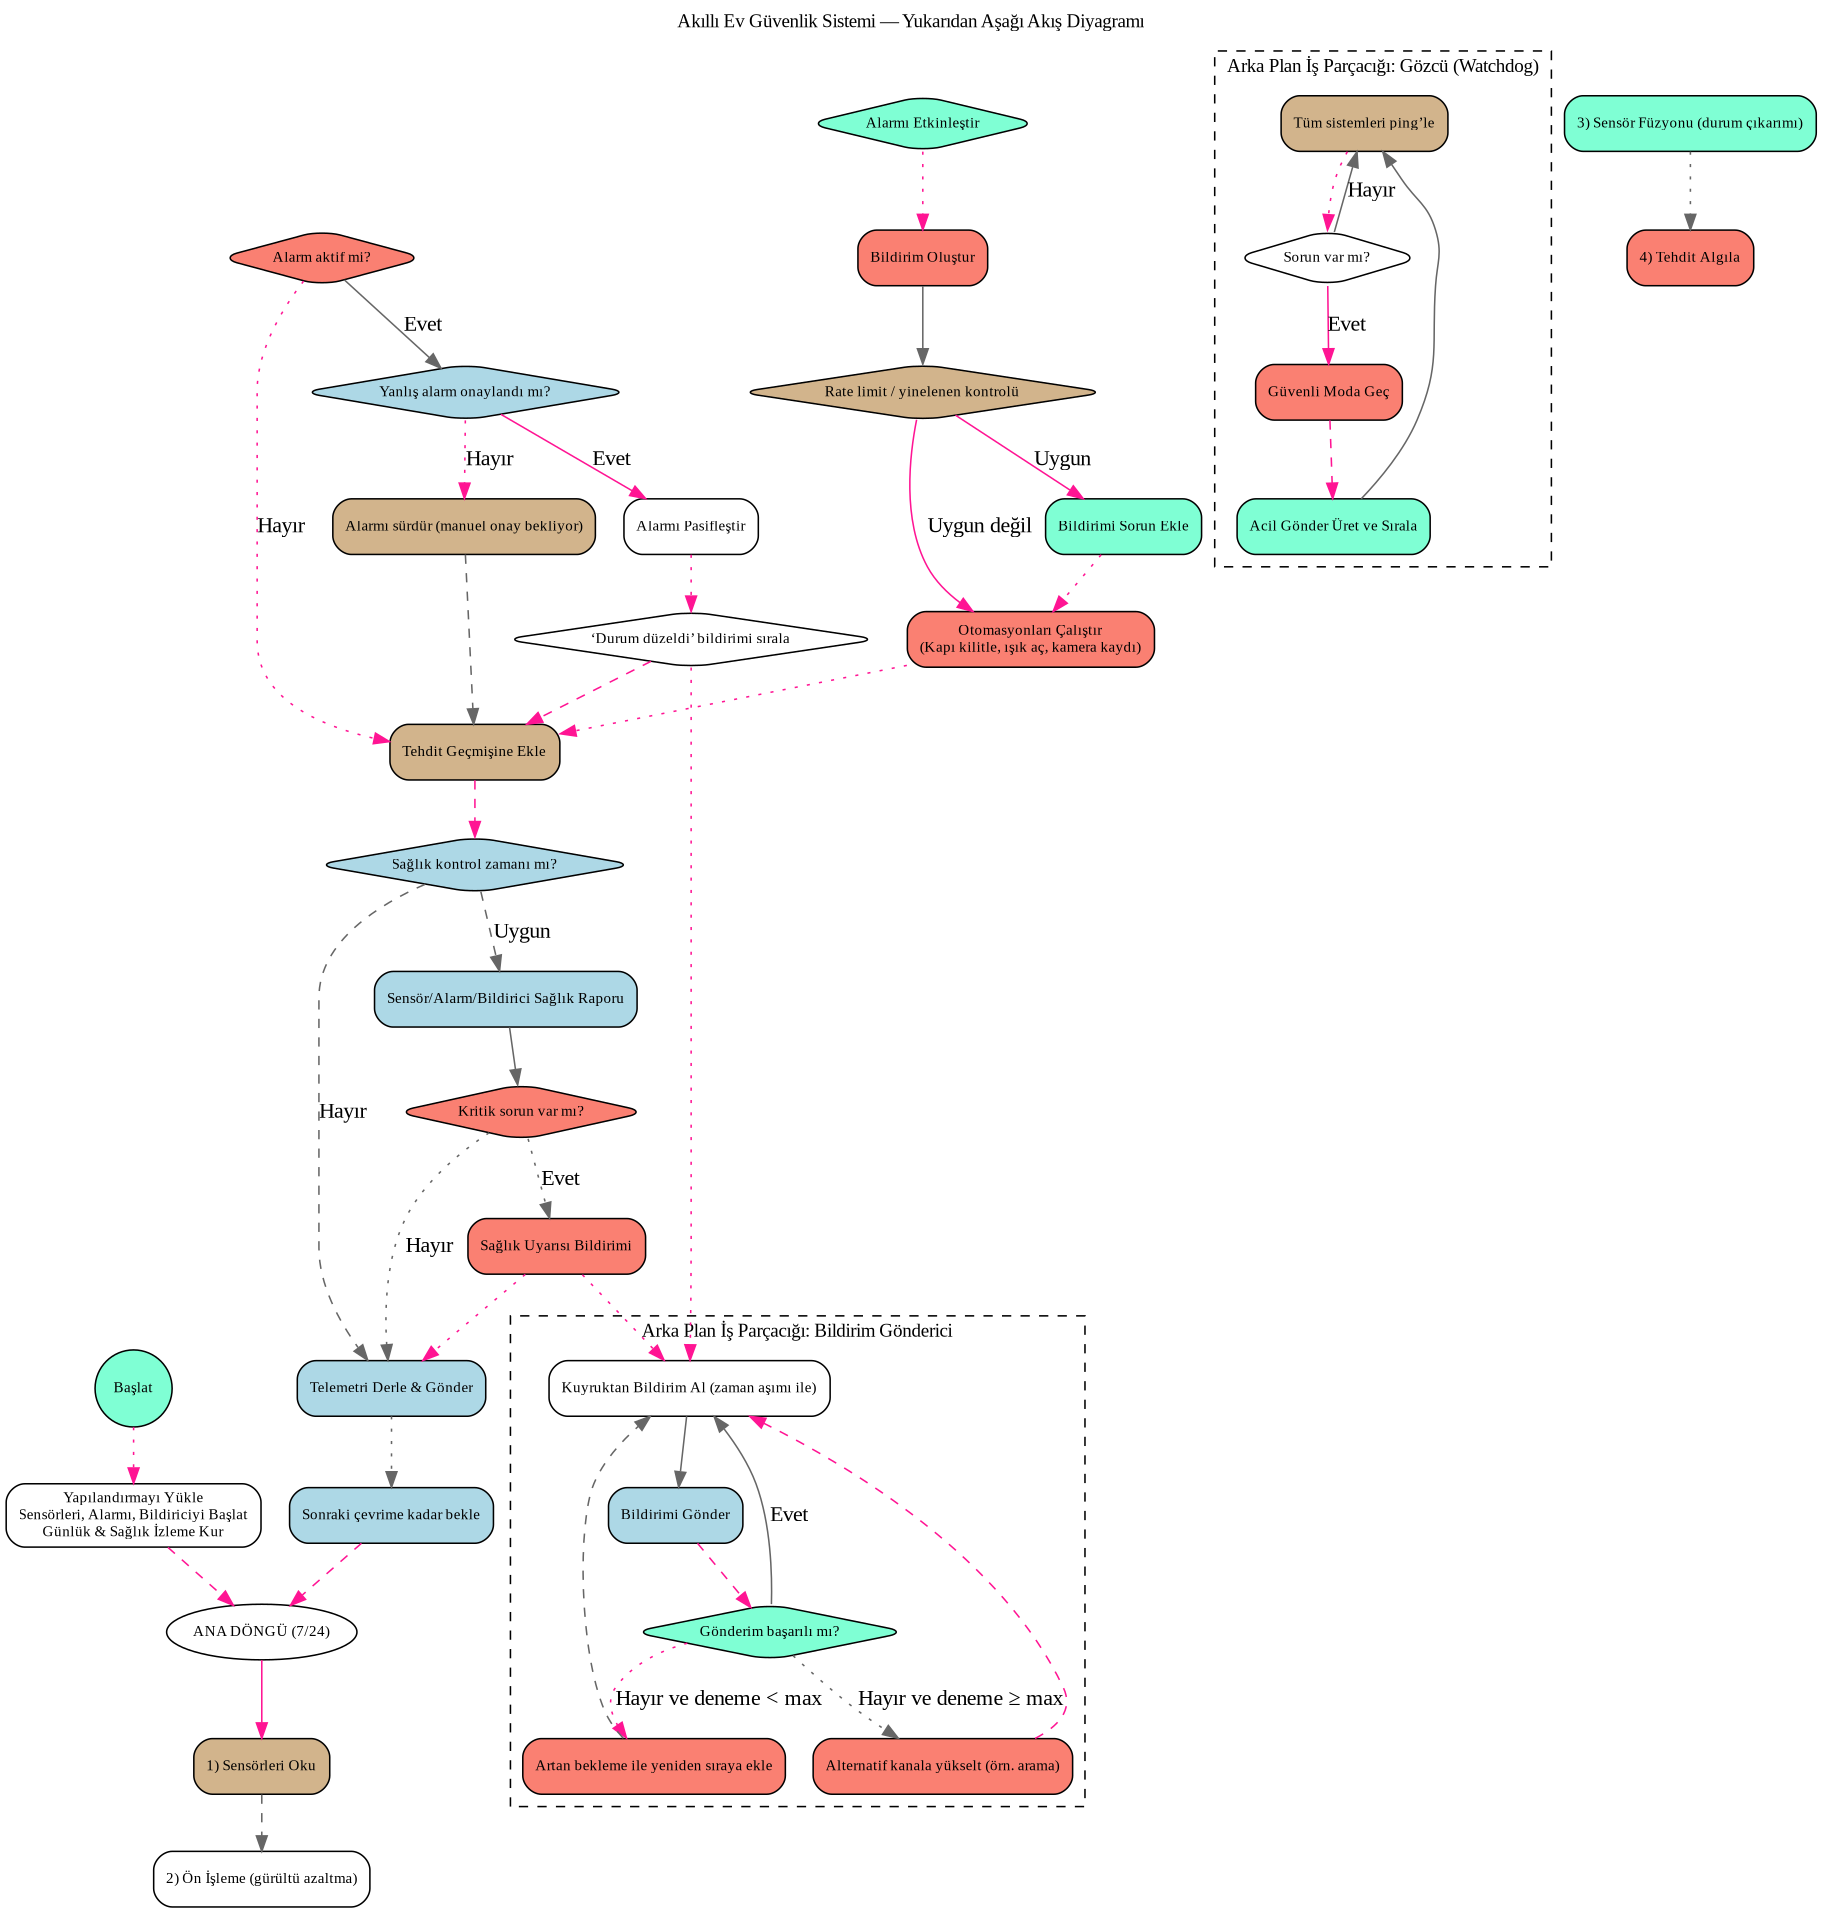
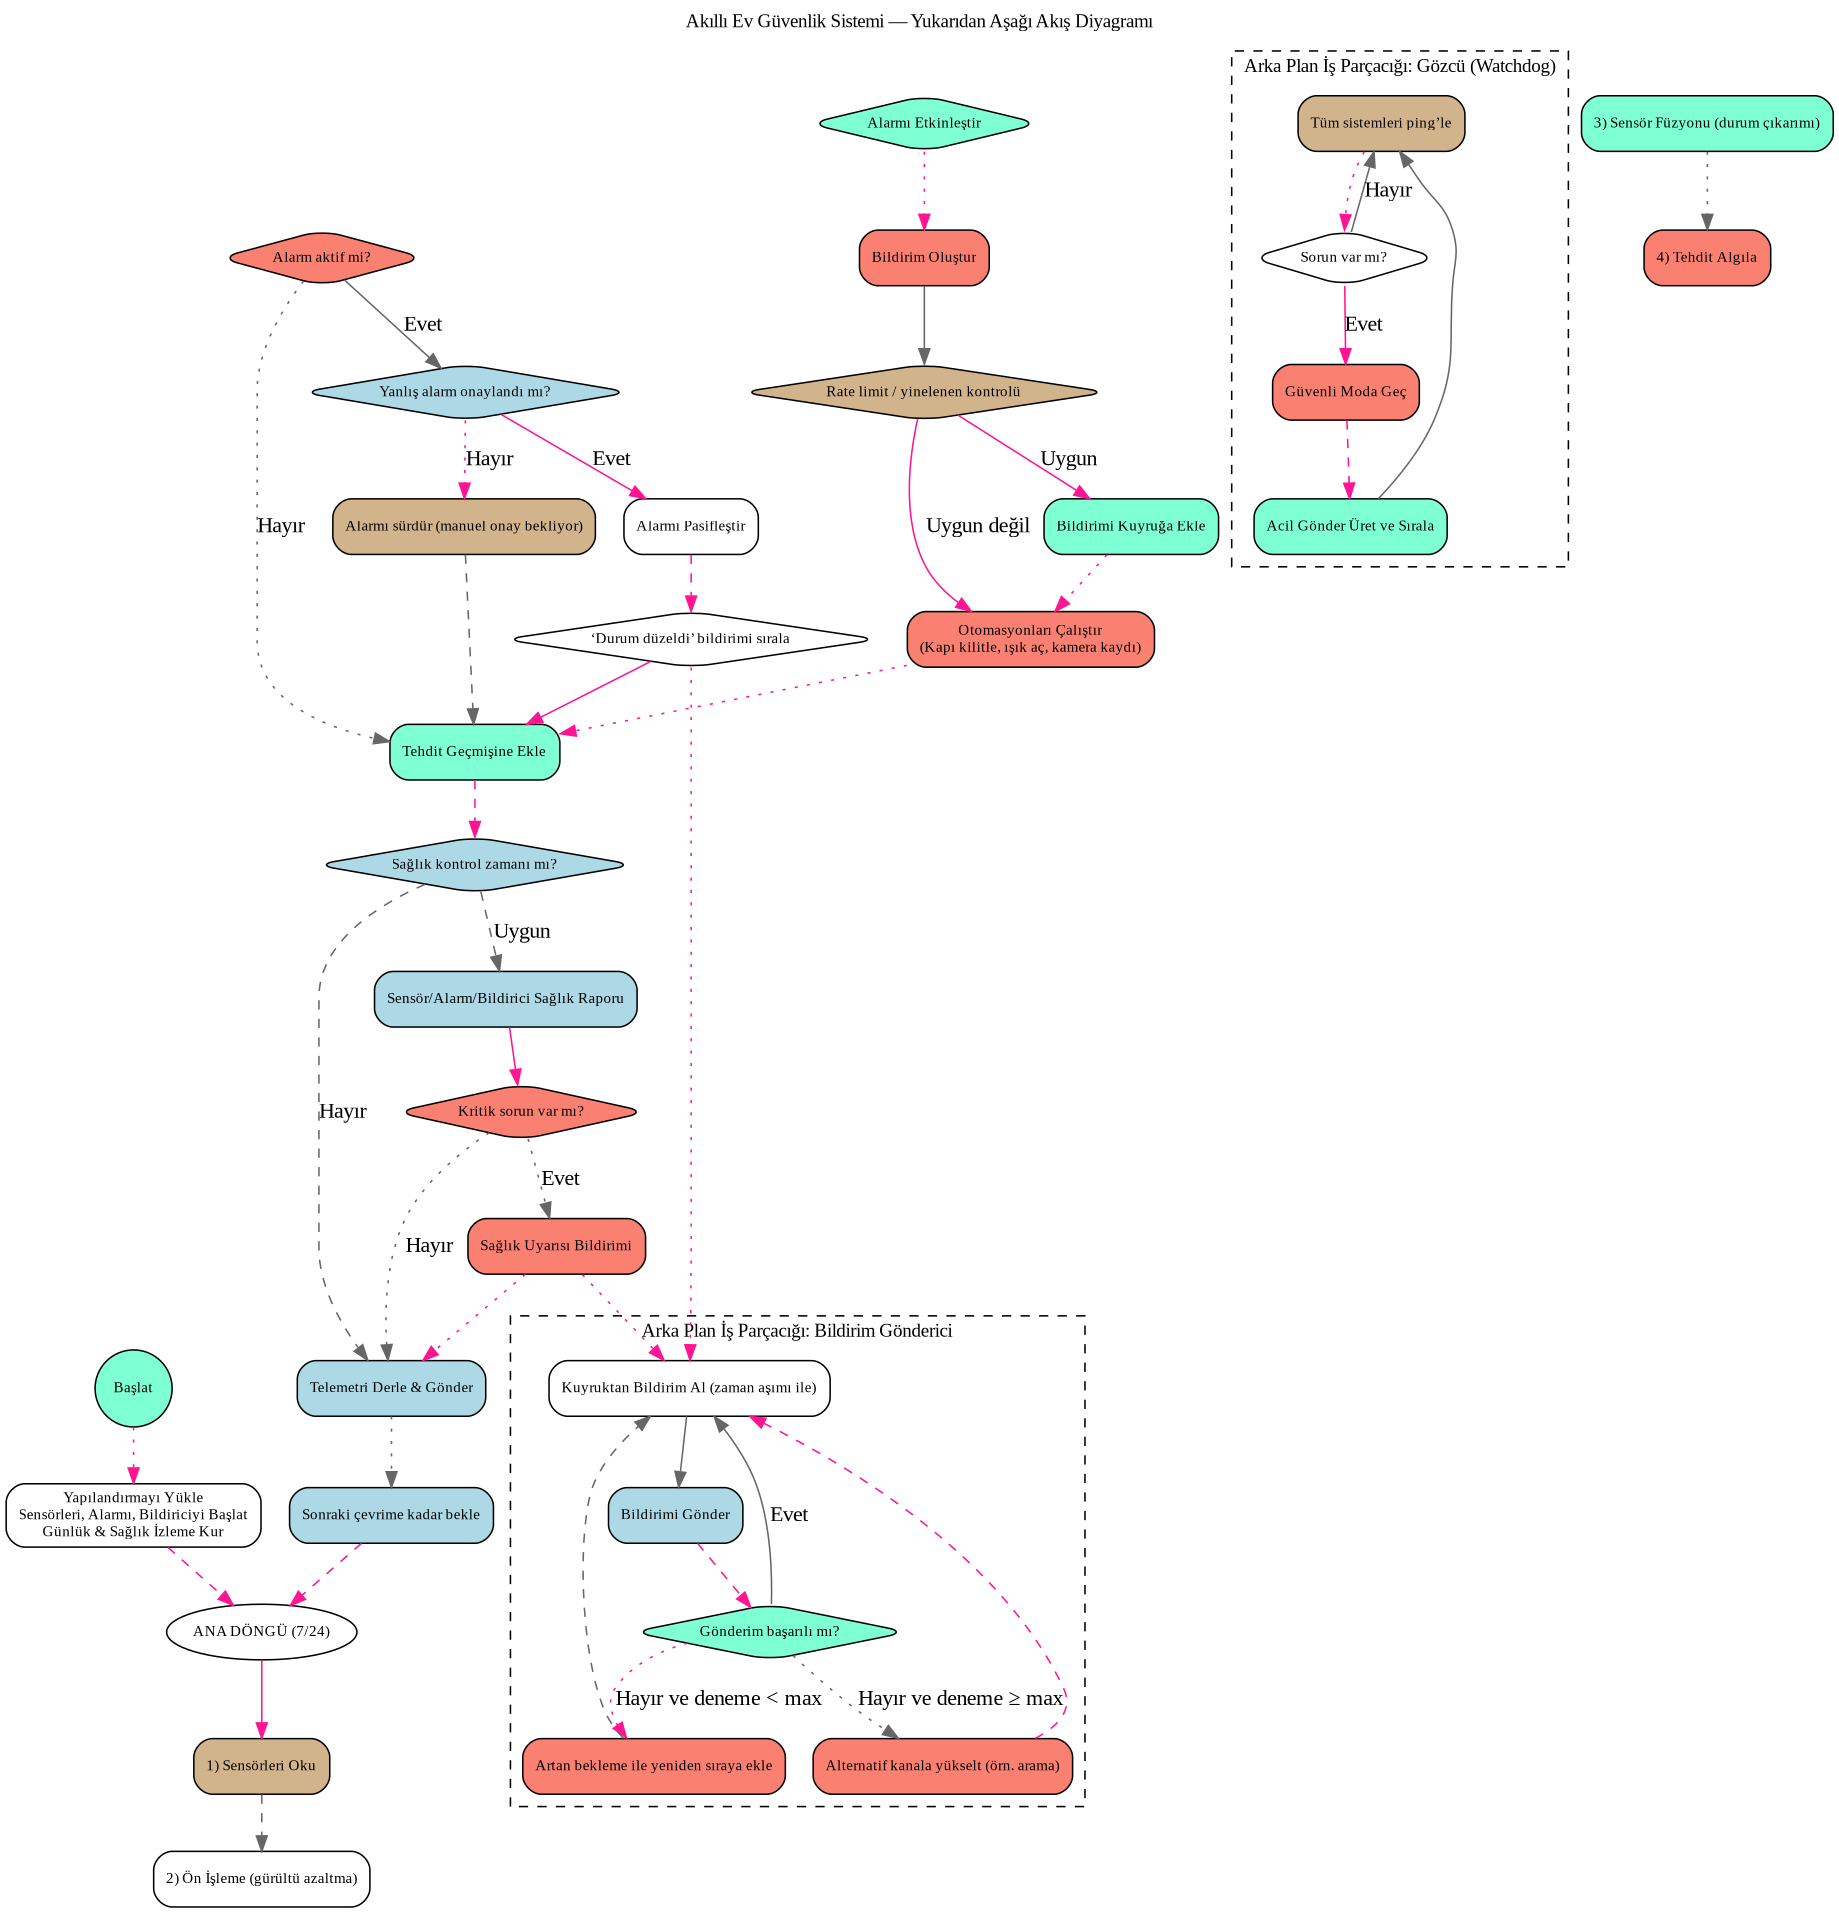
node "Bildirimi Sorun Ekle": label "Bildirimi Sorun Ekle" -> "Bildirimi Kuyruğa Ekle"
edge "Alarm aktif mi?" -> "Tehdit Geçmişine Ekle": color deeppink -> gray40
edge "Alarmı Pasifleştir" -> "‘Durum düzeldi’ bildirimi sırala": style dotted -> dashed
edge "‘Durum düzeldi’ bildirimi sırala" -> "Tehdit Geçmişine Ekle": style dashed -> solid
node "Tehdit Geçmişine Ekle": fillcolor tan -> aquamarine
edge "Sensör/Alarm/Bildirici Sağlık Raporu" -> "Kritik sorun var mı?": color gray40 -> deeppink
